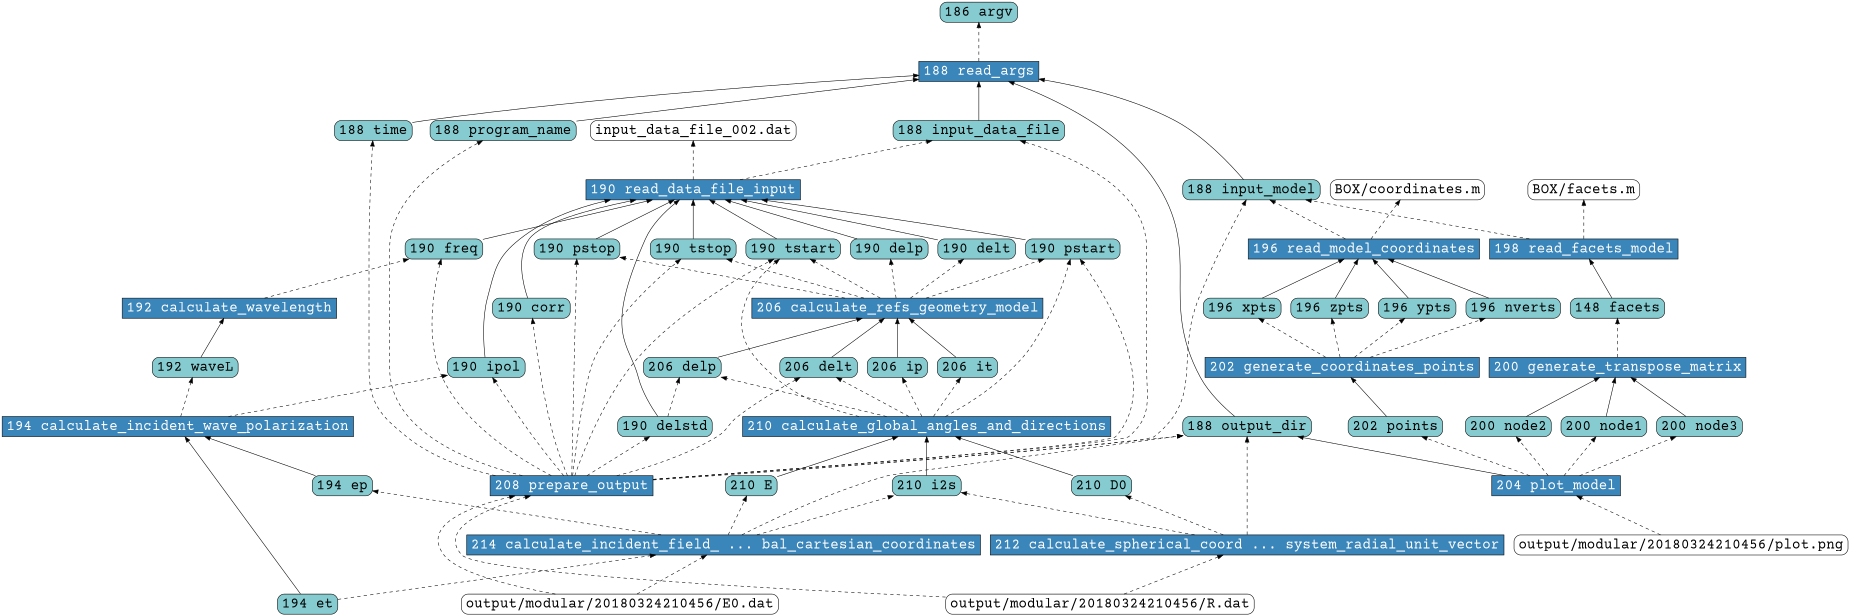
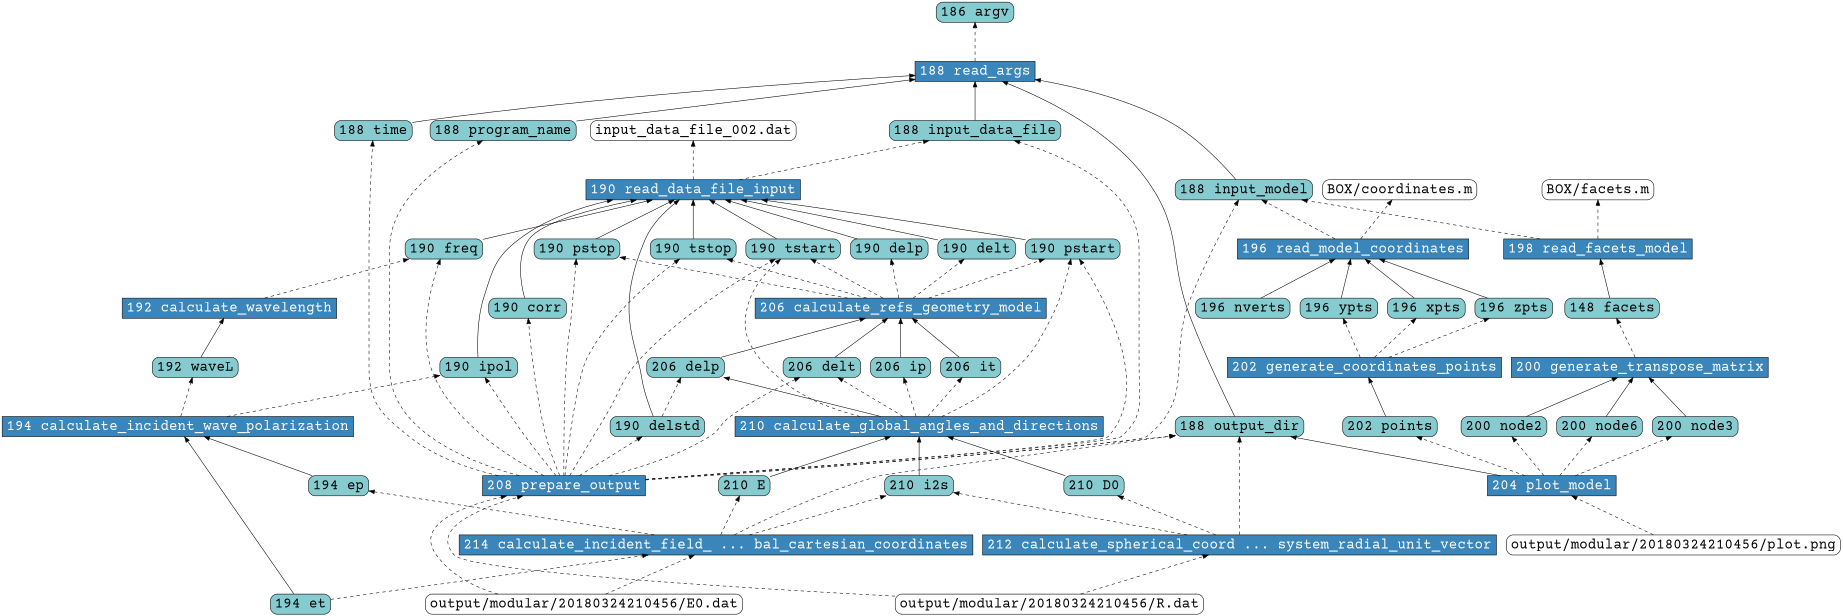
edge "202 generate_coordinates_points" -> "196 nverts": removed
edge "210 calculate_global_angles_and_directions" -> "206 delp": style dashed -> solid
node "200 node1": label "200 node1" -> "200 node6"
